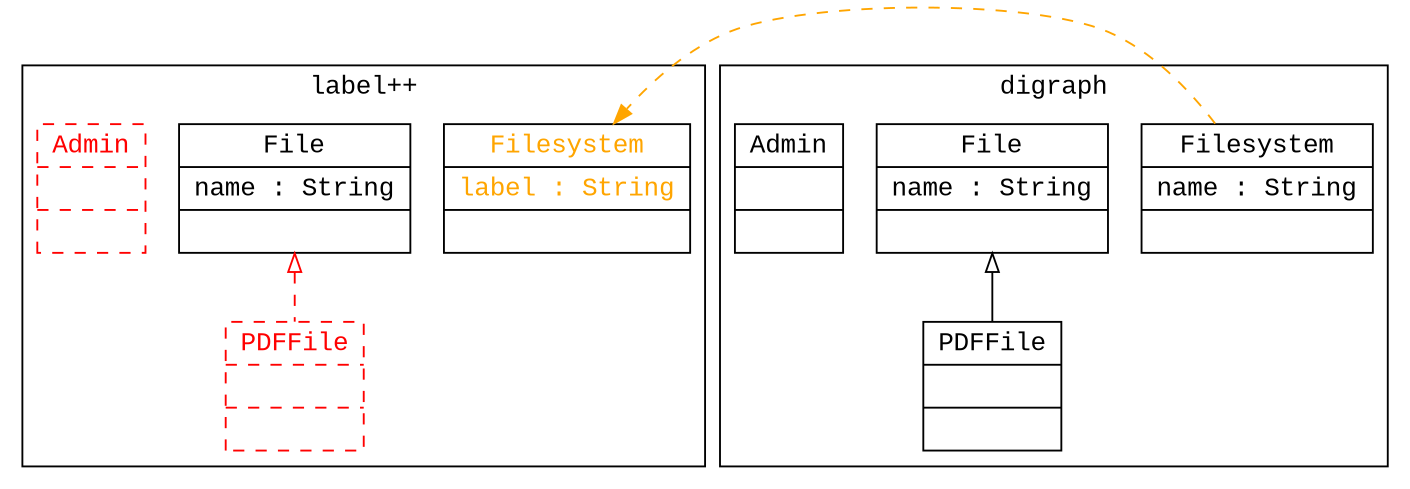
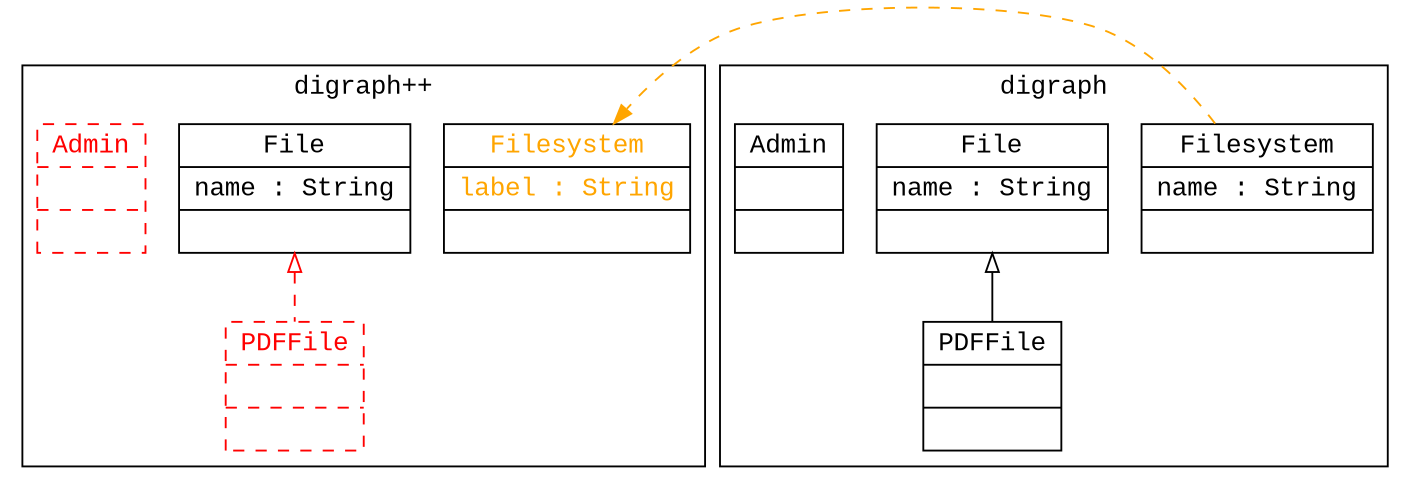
cluster "label++": label "label++" -> "digraph++"
